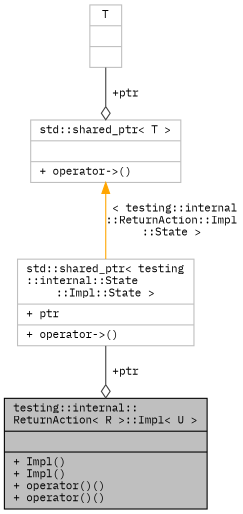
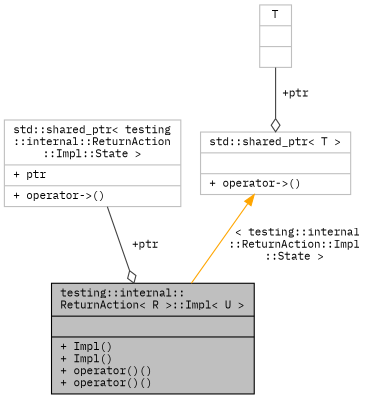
edge "std::shared_ptr< testing" -> "std::shared_ptr< T >": now "testing::internal::" -> "std::shared_ptr< T >"
node "std::shared_ptr< testing": text "::internal::State" -> "::internal::ReturnAction"
